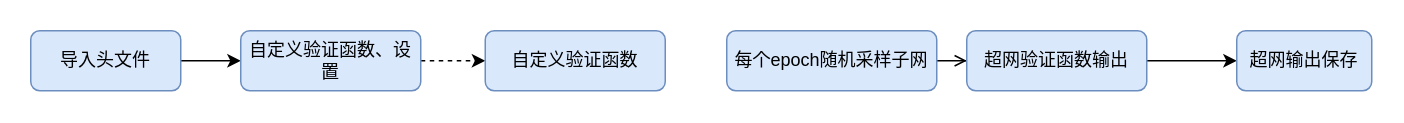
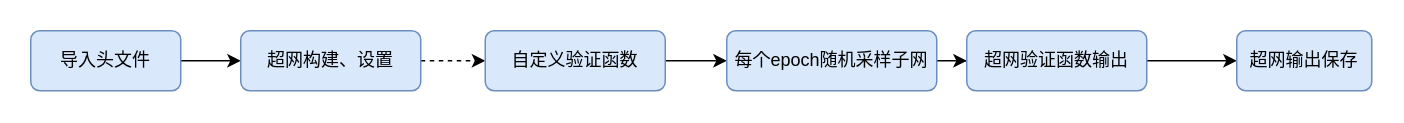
node "自定义验证函数、设置": label "自定义验证函数、设置" -> "超网构建、设置"
edge "自定义验证函数" -> "每个epoch随机采样子网": added
edge "每个epoch随机采样子网" -> "超网验证函数输出": arrowhead open -> classic
